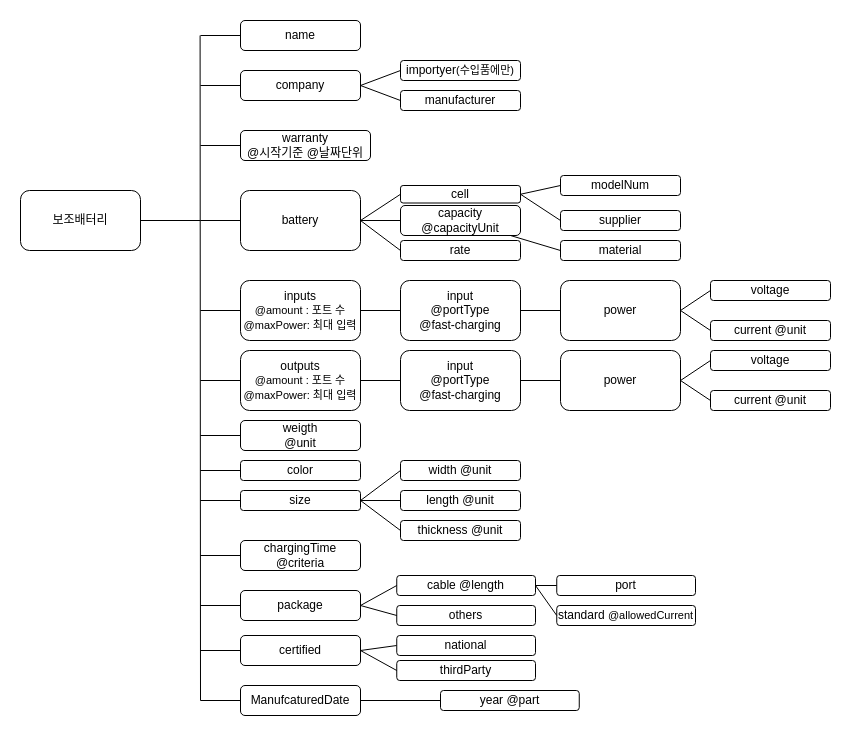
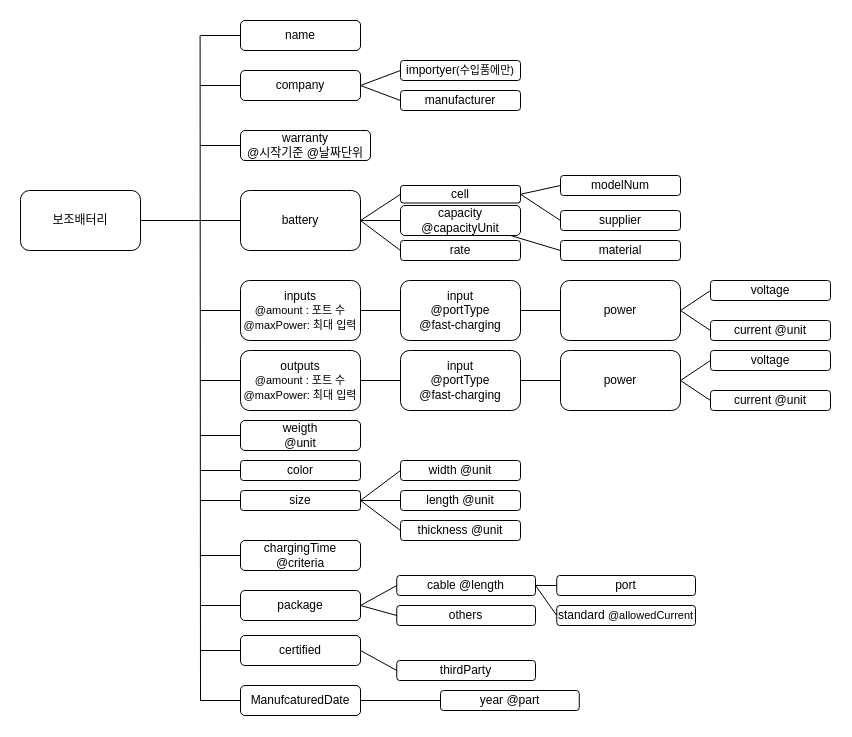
node "national": removed
edge "national" -- "certified": removed
